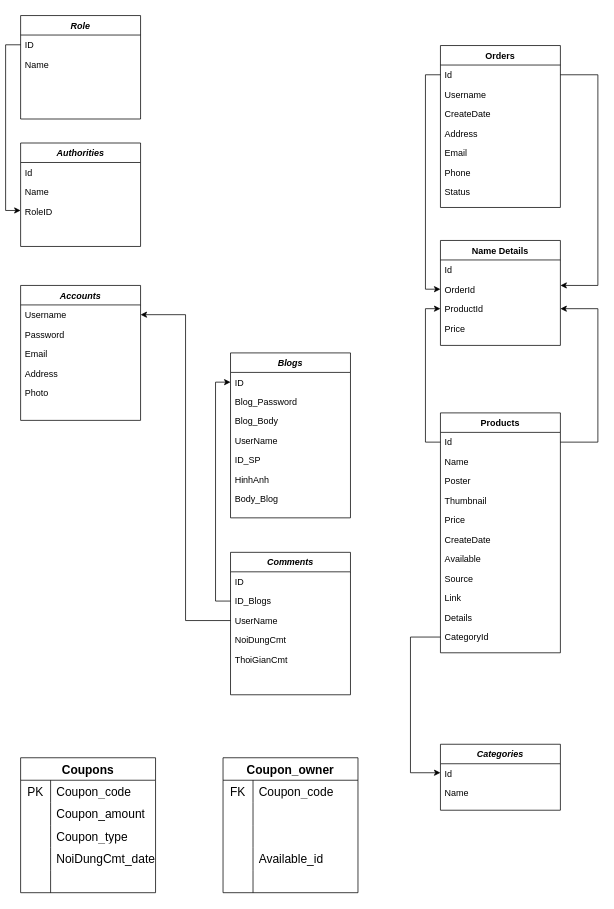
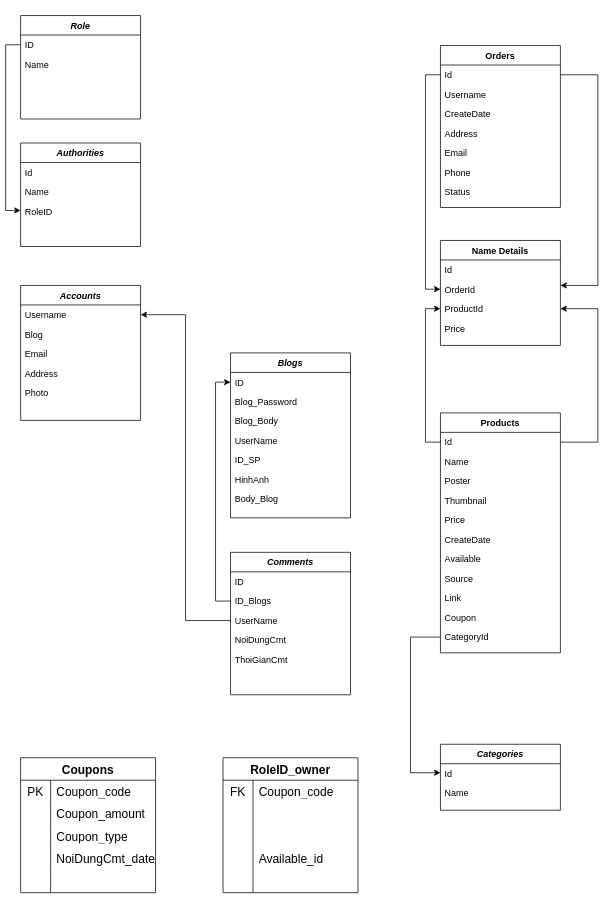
node "Password": label "Password" -> "Blog"
node "Details": label "Details" -> "Coupon"
node "Coupon_owner": label "Coupon_owner" -> "RoleID_owner"
